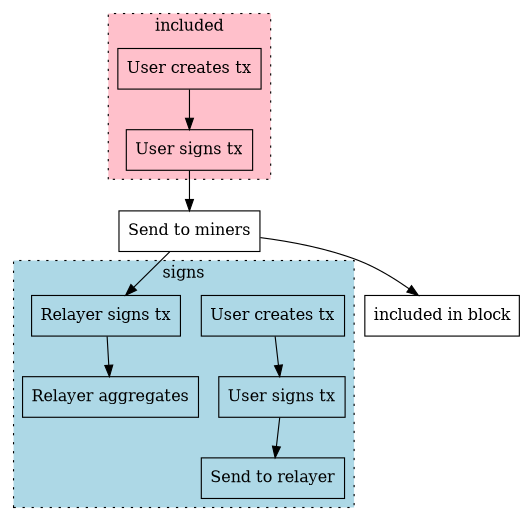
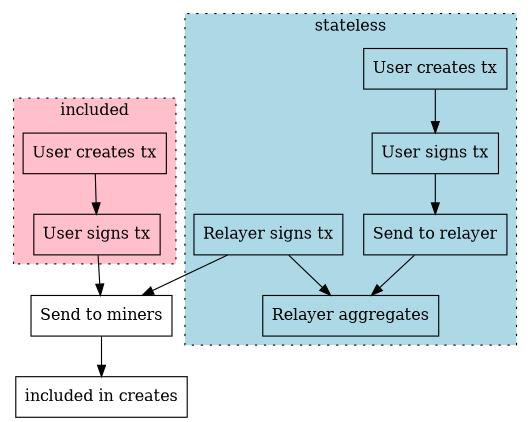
edge "Send to miners" -> "Relayer signs tx": reversed
edge "Send to relayer" -> "Relayer aggregates": added
cluster "signs": label "signs" -> "stateless"
node "included in block": label "included in block" -> "included in creates"
